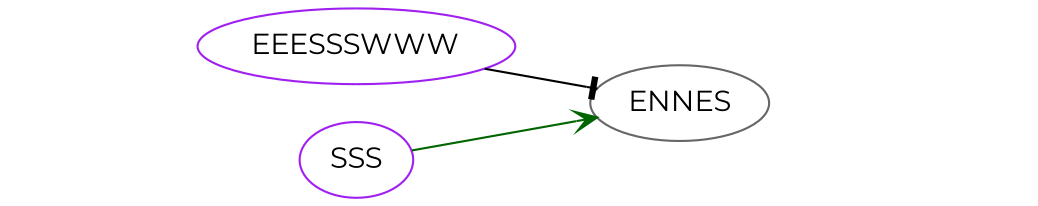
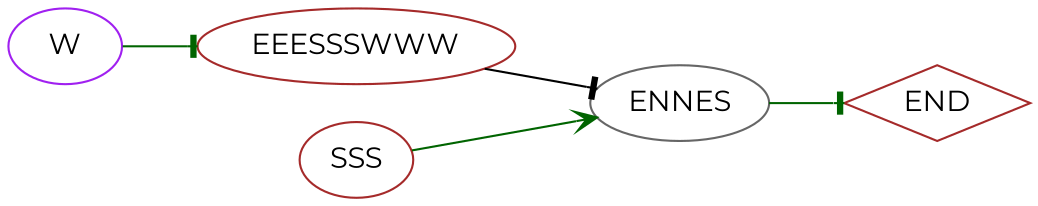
node "W": added
node "EEESSSWWW": color purple -> brown
node "END": added
node "SSS": color purple -> brown
